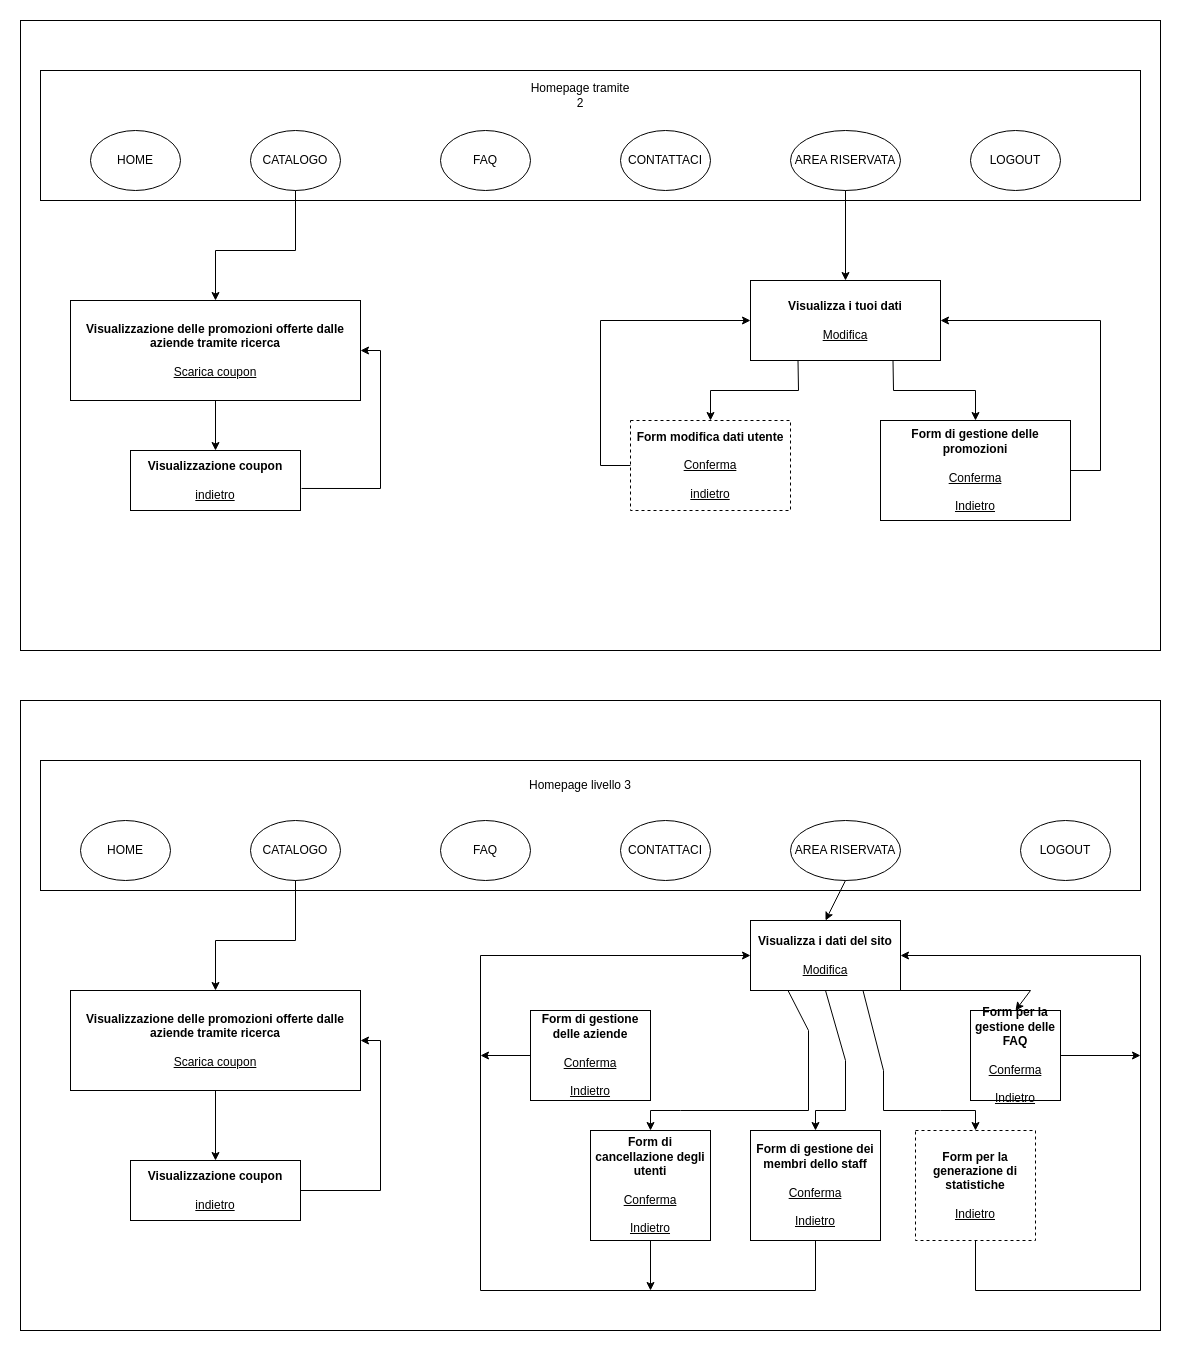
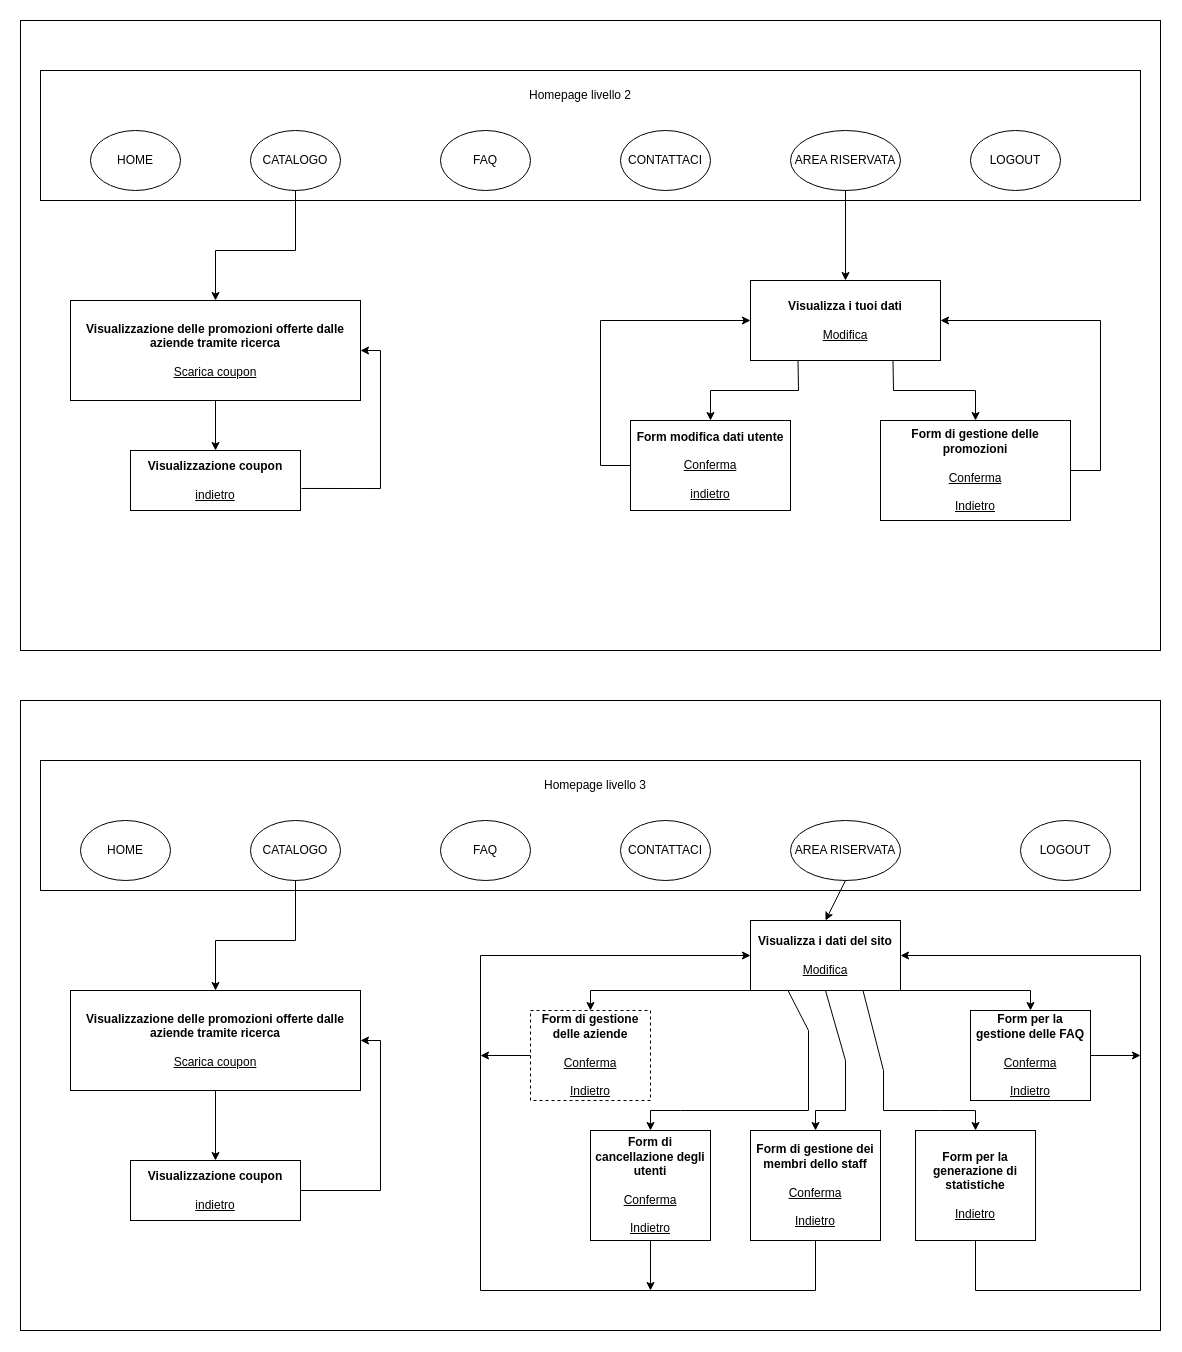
node "Homepage tramite 2": label "Homepage tramite 2" -> "Homepage livello 2"
node "Form modifica dati utente Conferma indietro": style dashed -> solid
node "Homepage livello 3": moved (581, 786) -> (596, 786)
edge "Visualizza i dati del sito Modifica" -> "Form di gestione delle aziende Conferma Indietro": added
node "Form di gestione delle aziende Conferma Indietro": style solid -> dashed
node "Form per la gestione delle FAQ Conferma Indietro": size 90x90 -> 120x90
node "Form per la generazione di statistiche Indietro": style dashed -> solid
